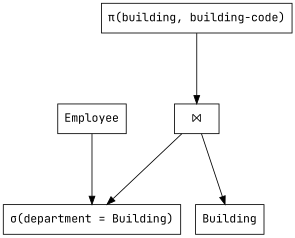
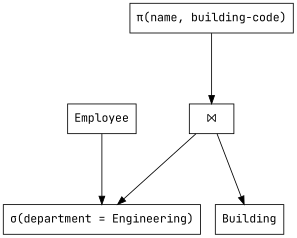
node "π(building, building-code)": label "π(building, building-code)" -> "π(name, building-code)"
node "σ(department = Building)": label "σ(department = Building)" -> "σ(department = Engineering)"
